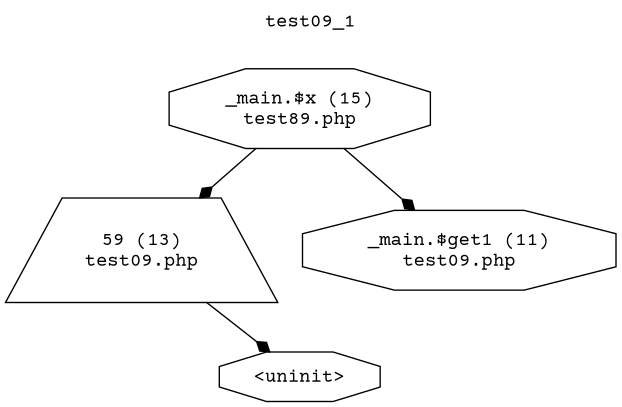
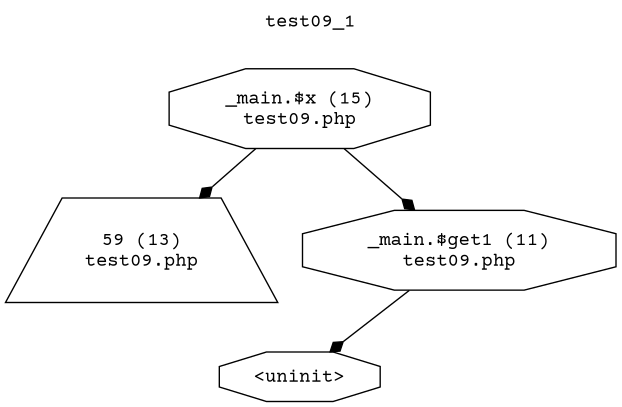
node "_main.$x (15) test89.php": label "_main.$x (15) test89.php" -> "_main.$x (15) test09.php"
edge "59 (13) test09.php" -> "<uninit>": now "_main.$get1 (11) test09.php" -> "<uninit>"
